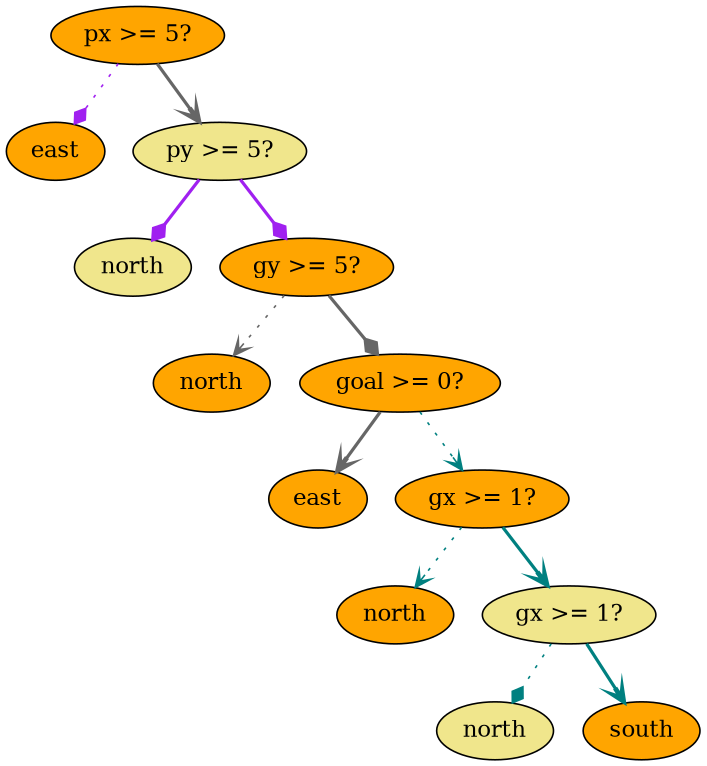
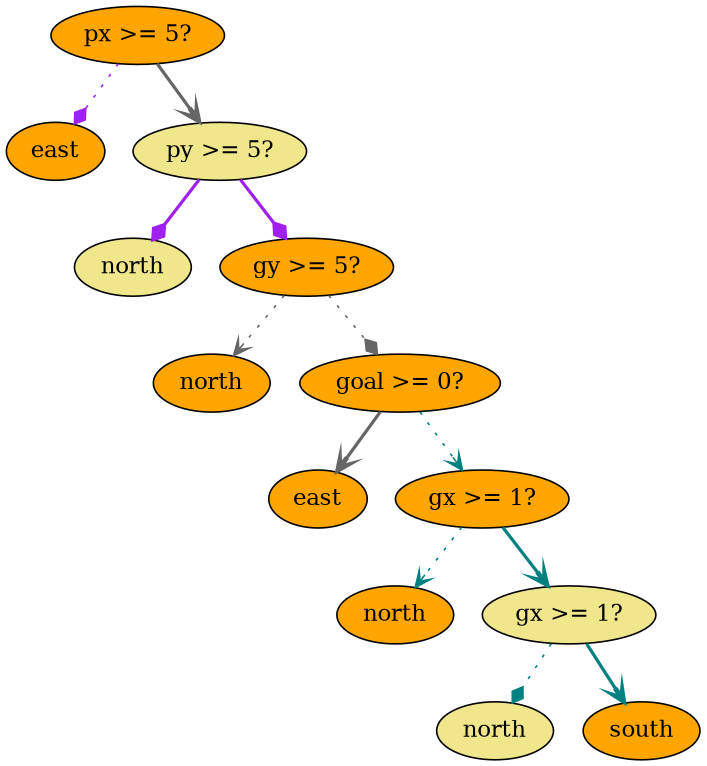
edge "gy >= 5?" -> "goal >= 0?": style bold -> dotted
